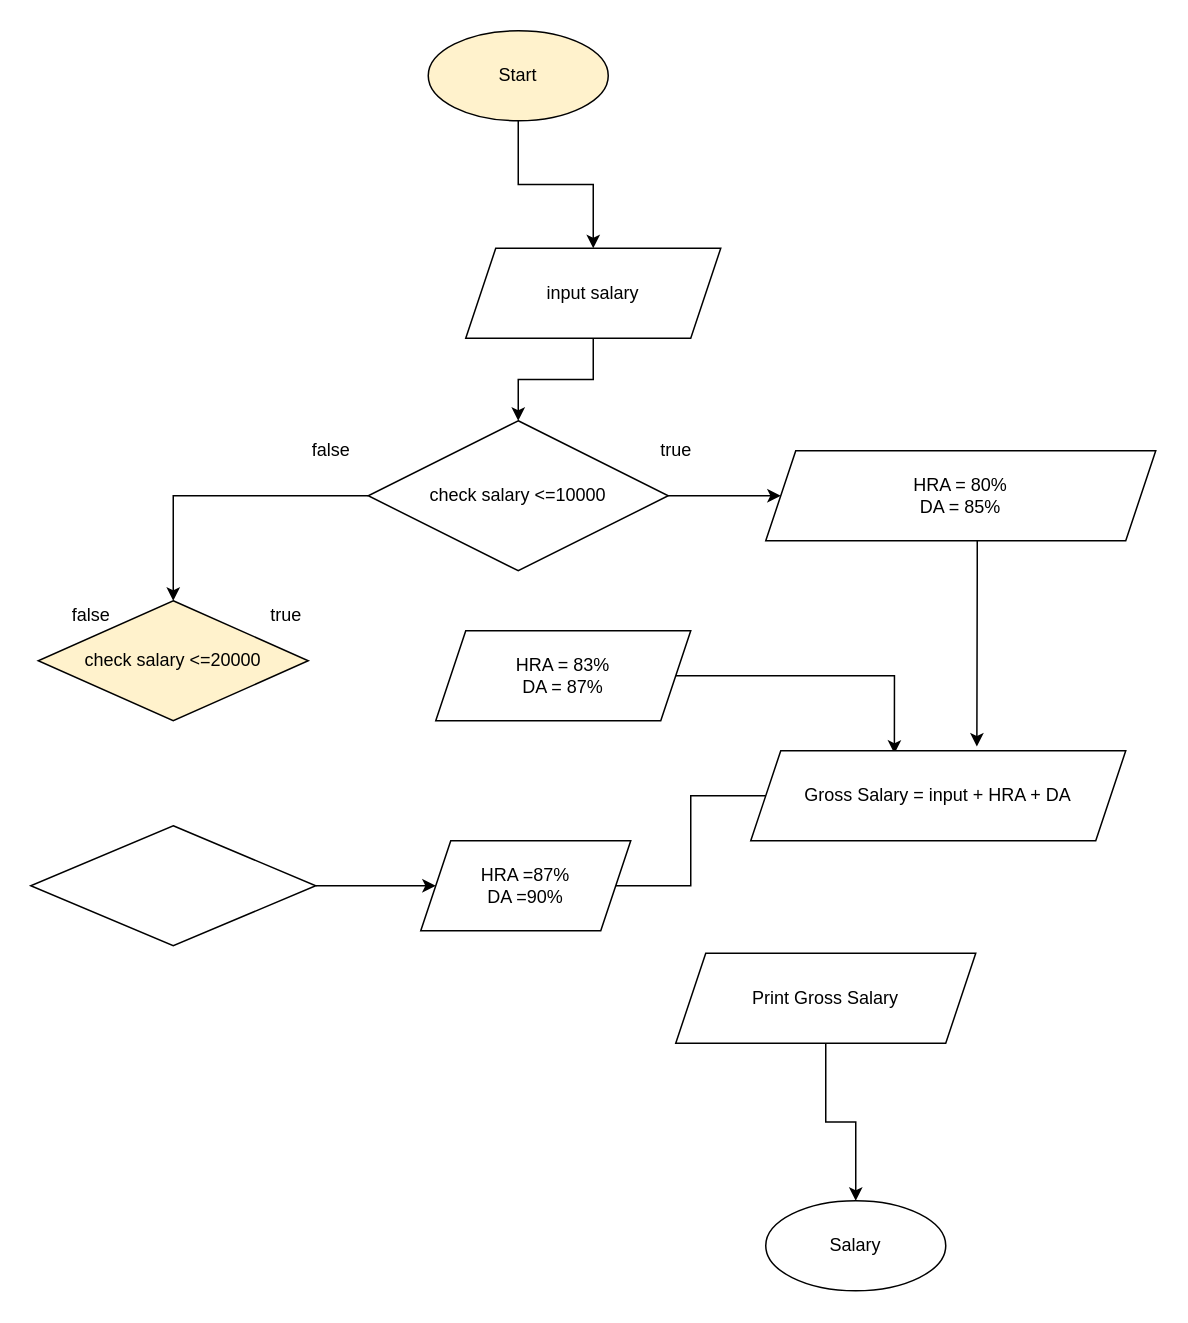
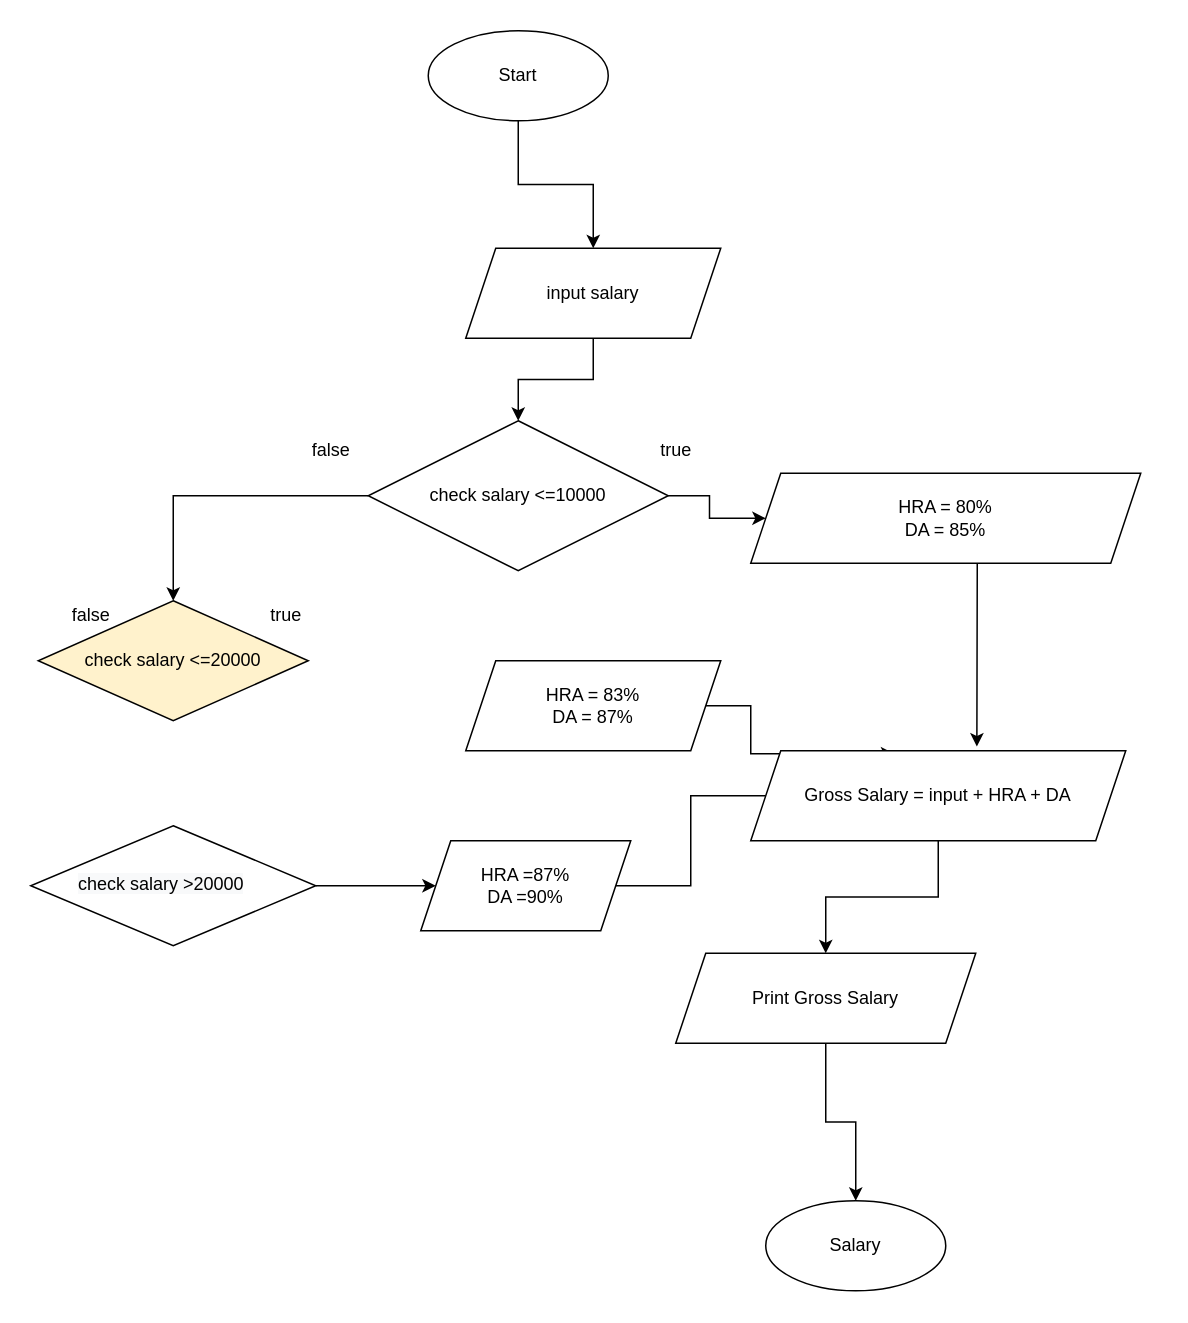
node "Start": fillcolor #fff2cc -> #ffffff
node "HRA = 80% DA = 85%": moved (961, 496) -> (946, 518)
node "HRA = 83% DA = 87%": moved (563, 676) -> (593, 706)
node "check salary >20000": added
edge "Gross Salary = input + HRA + DA" -> "Print Gross Salary": added
